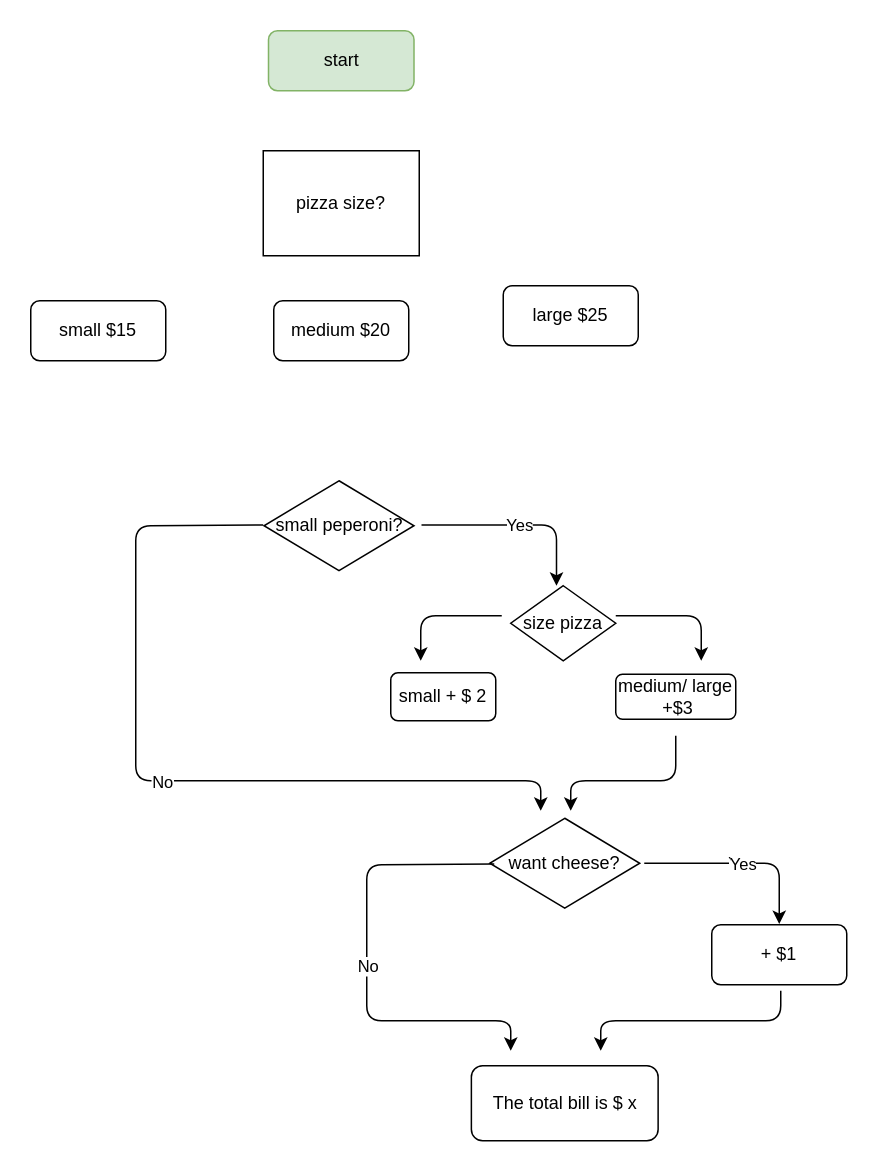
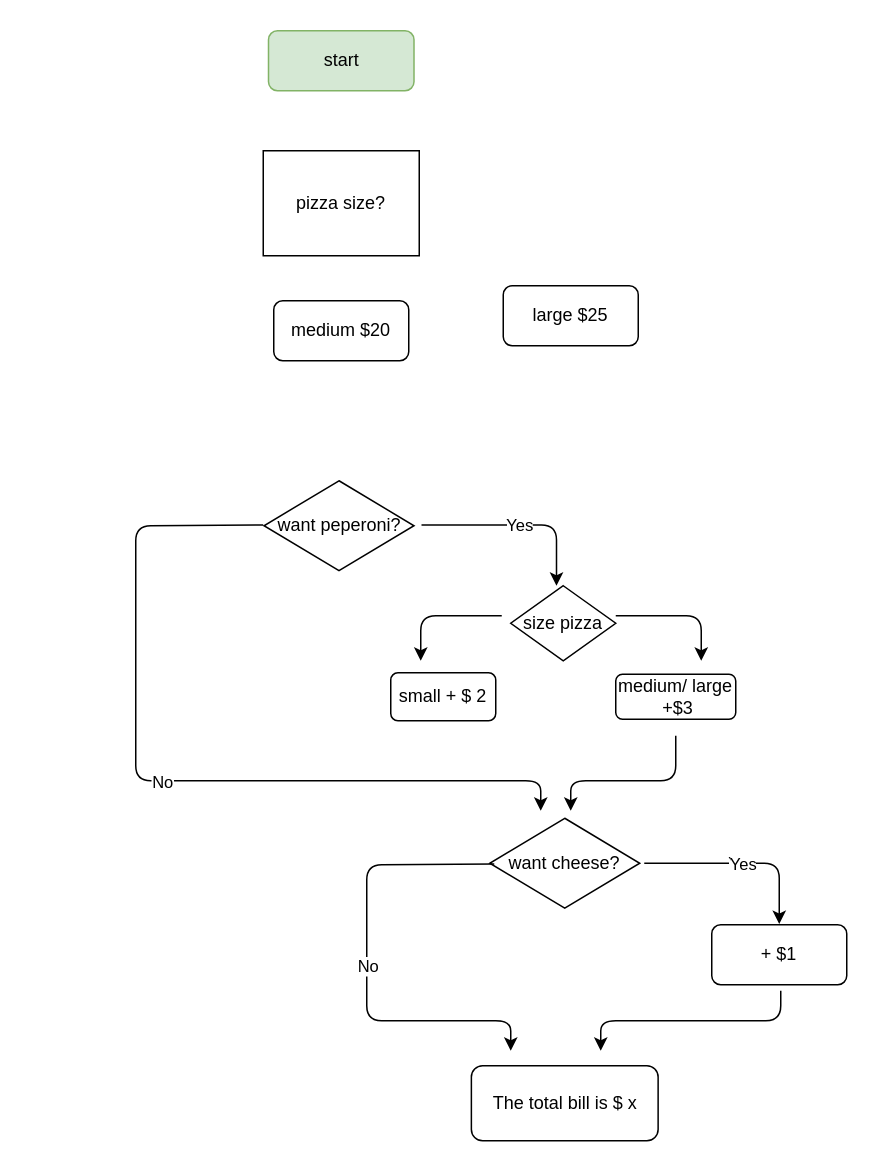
node "small $15": removed
node "small peperoni?": label "small peperoni?" -> "want peperoni?"
